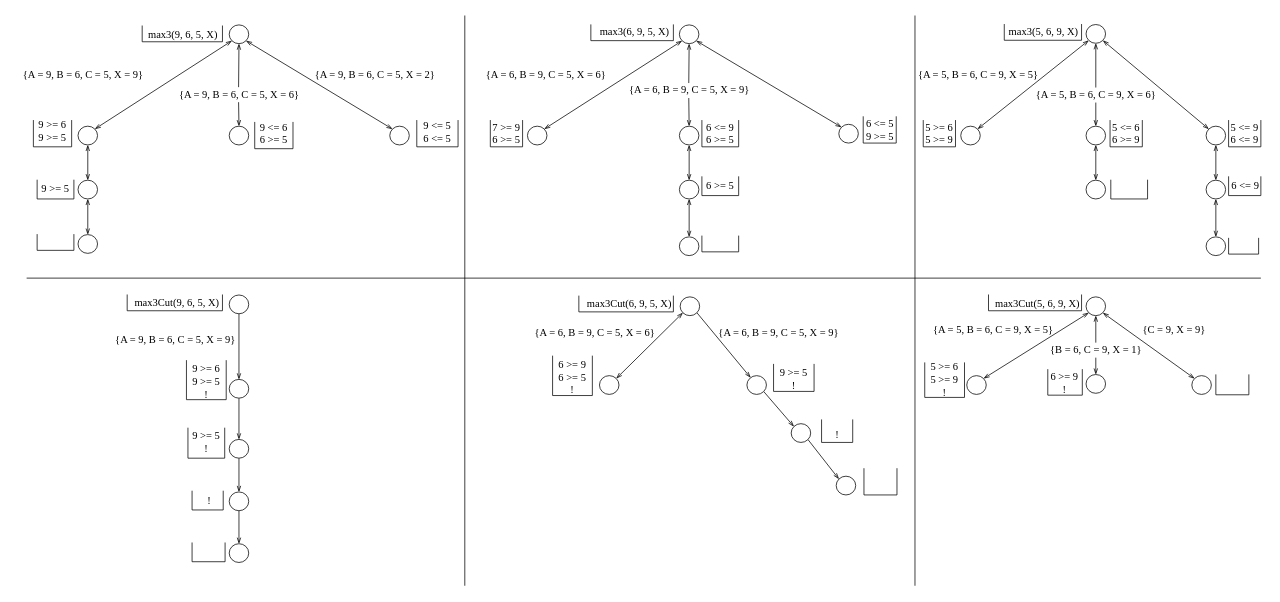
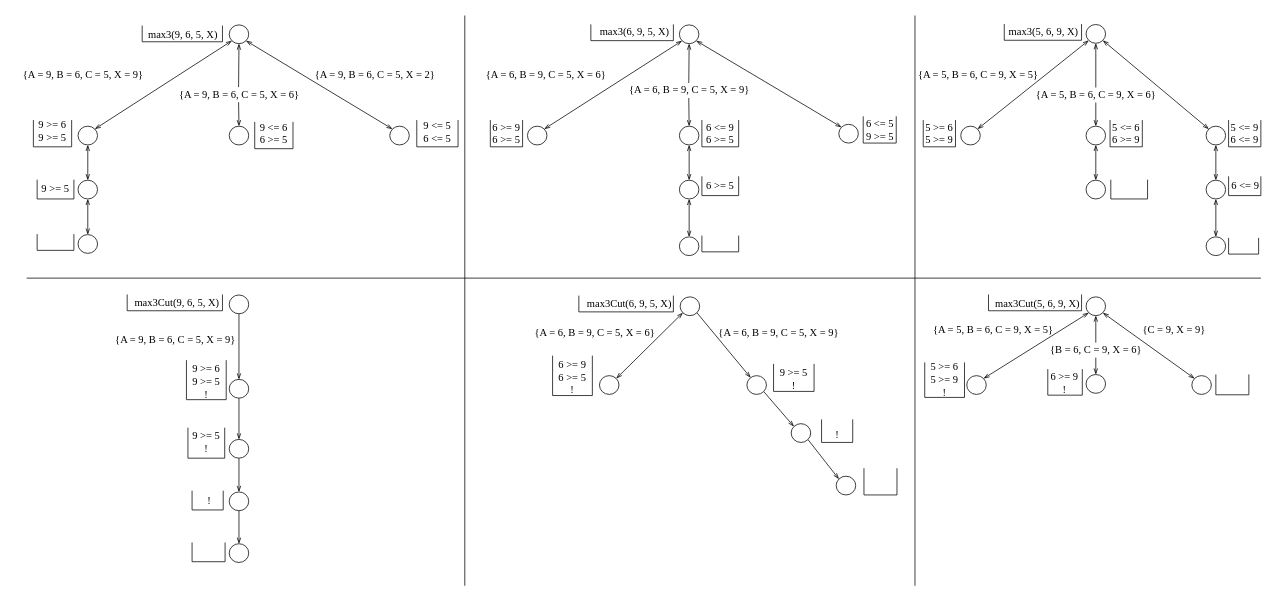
node "7 >= 96 >= 5": label "7 >= 96 >= 5" -> "6 >= 96 >= 5"
node "{B = 6, C = 9, X = 1}": label "{B = 6, C = 9, X = 1}" -> "{B = 6, C = 9, X = 6}"
